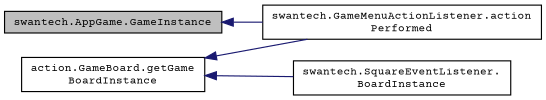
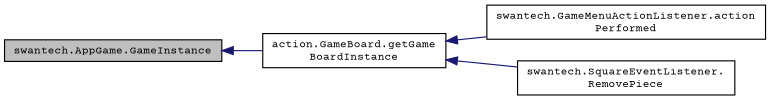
edge "swantech.GameMenuActionListener.action Performed" -> "swantech.AppGame.GameInstance": now "action.GameBoard.getGame BoardInstance" -> "swantech.AppGame.GameInstance"
node "swantech.SquareEventListener. BoardInstance": label "swantech.SquareEventListener. BoardInstance" -> "swantech.SquareEventListener. RemovePiece"
